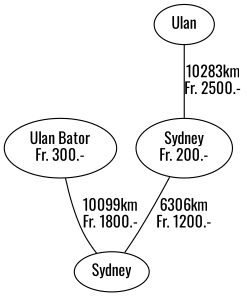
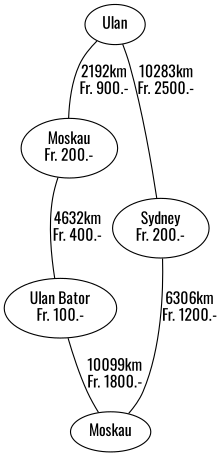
node "Ulan Bator Fr. 300.-": label "Ulan Bator Fr. 300.-" -> "Ulan Bator Fr. 100.-"
node "Moskau Fr. 200.-": added
node "Sydney": label "Sydney" -> "Moskau"
